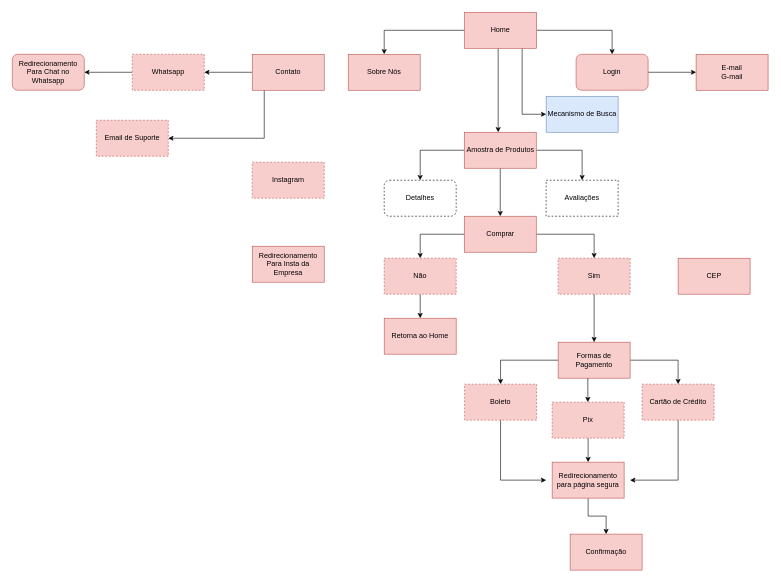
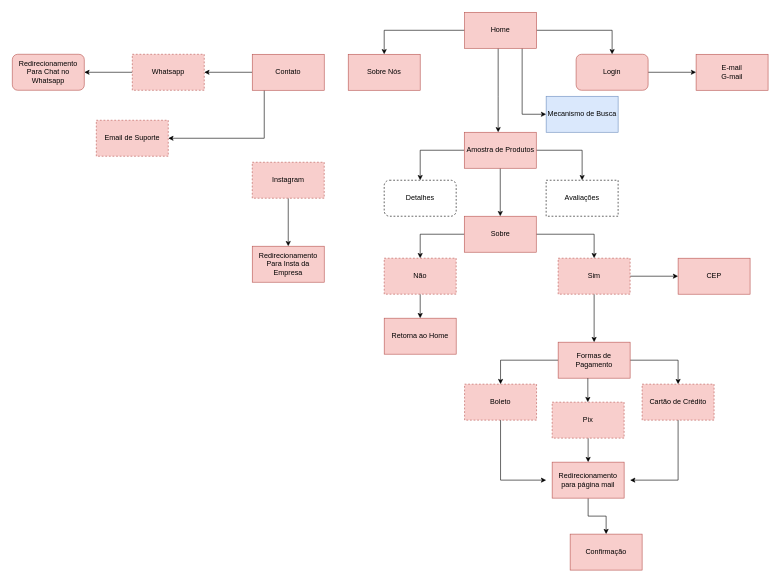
node "Comprar": label "Comprar" -> "Sobre"
edge "Instagram" -> "Redirecionamento Para Insta da Empresa": added
edge "Sim" -> "CEP": added
node "Redirecionamento para página segura": label "Redirecionamento para página segura" -> "Redirecionamento para página mail"
